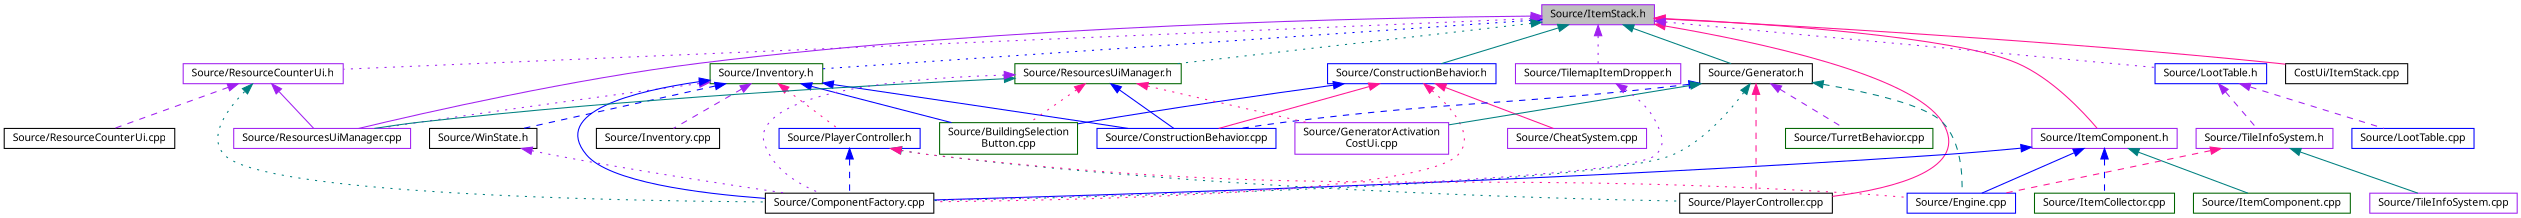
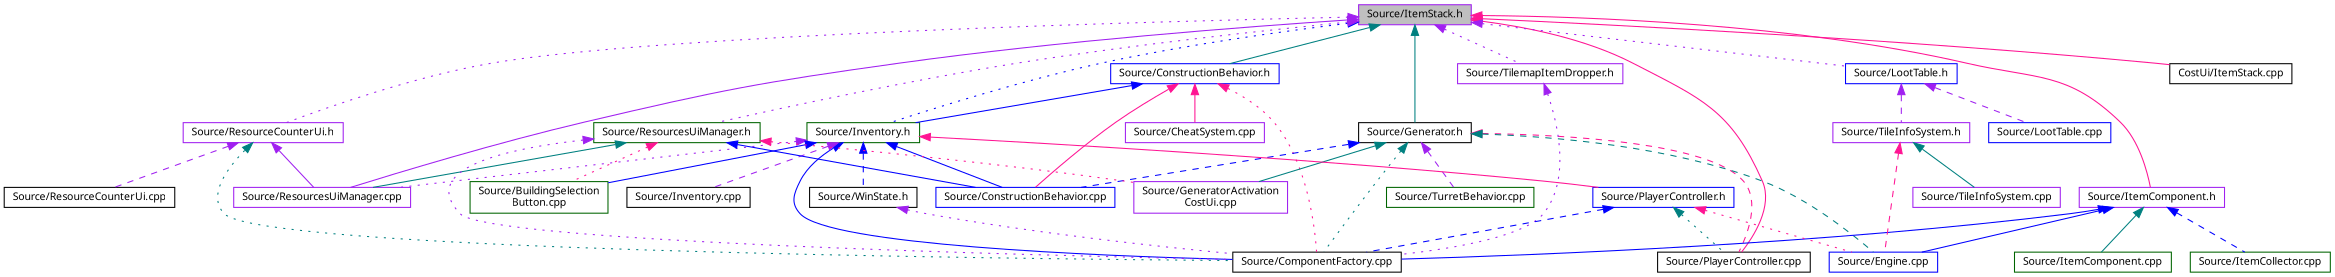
edge "Source/ResourcesUiManager.h" -> "Source/ItemStack.h": color teal -> purple
edge "Source/BuildingSelection Button.cpp" -> "Source/ConstructionBehavior.h": now "Source/Inventory.h" -> "Source/ConstructionBehavior.h"
edge "Source/PlayerController.h" -> "Source/Inventory.h": style dotted -> solid
